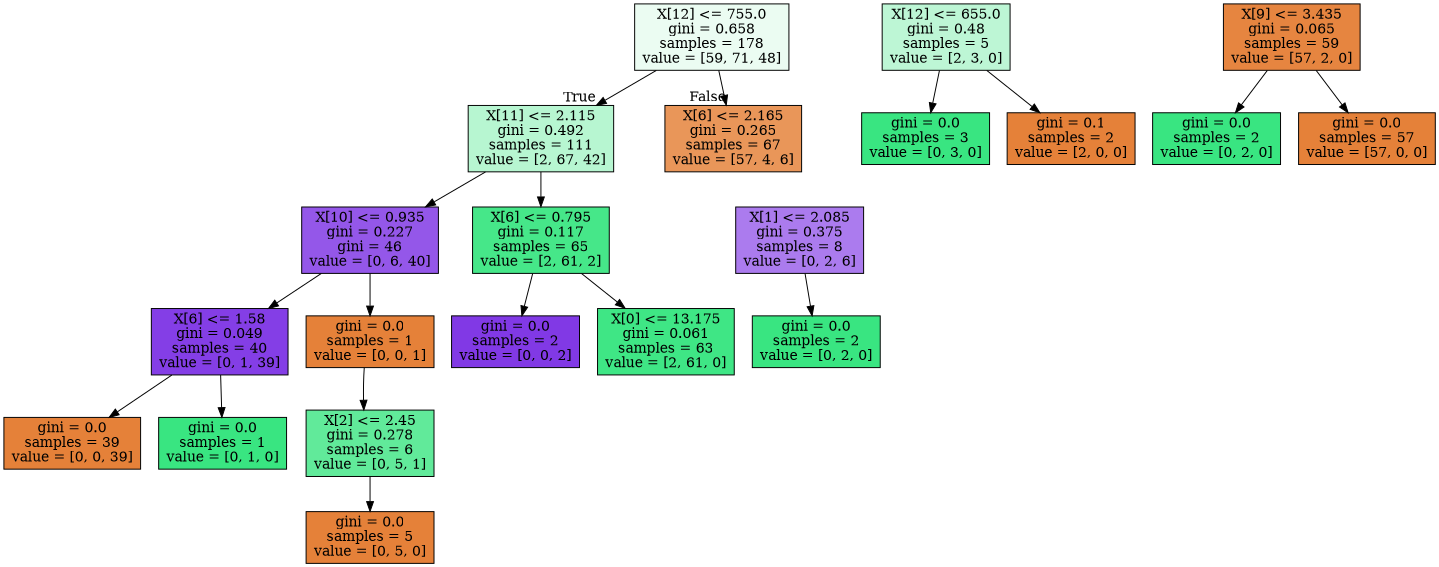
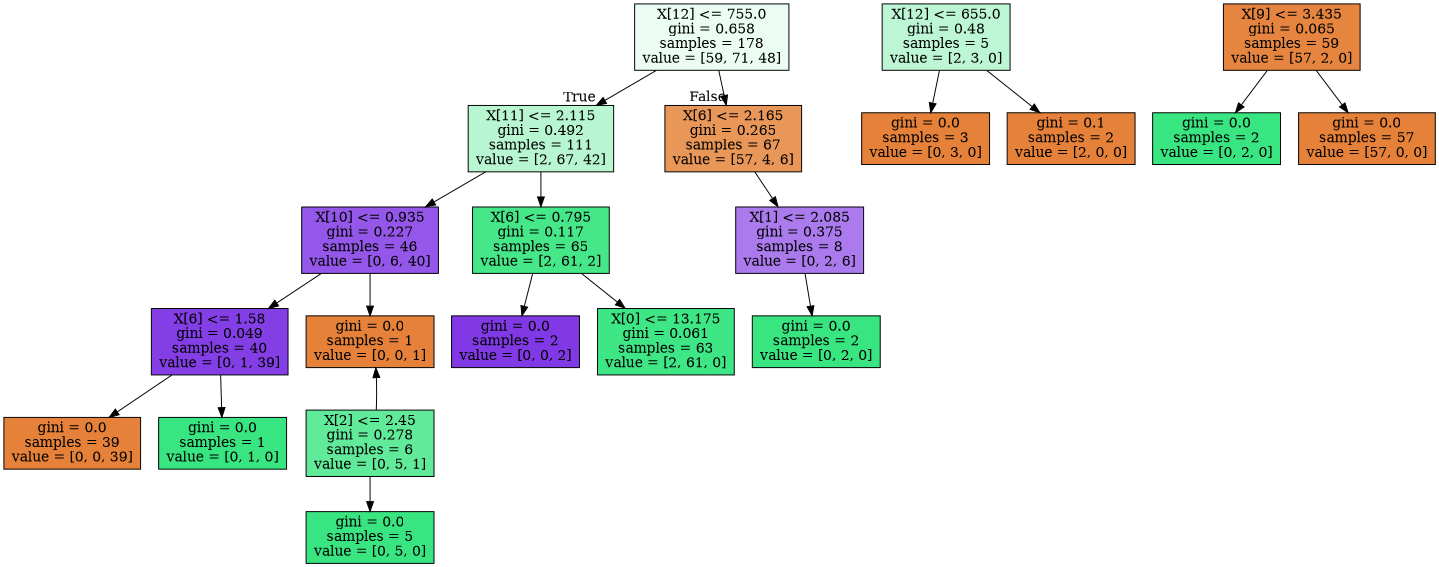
node "gini = 0.0 samples = 3 value = [0, 3, 0]": fillcolor #39e581 -> #e58139
edge "X[6] <= 2.165 gini = 0.265 samples = 67 value = [57, 4, 6]" -> "X[1] <= 2.085 gini = 0.375 samples = 8 value = [0, 2, 6]": added
node "X[10] <= 0.935 gini = 0.227 gini = 46 value = [0, 6, 40]": label "X[10] <= 0.935 gini = 0.227 gini = 46 value = [0, 6, 40]" -> "X[10] <= 0.935 gini = 0.227 samples = 46 value = [0, 6, 40]"
edge "gini = 0.0 samples = 1 value = [0, 0, 1]" -> "X[2] <= 2.45 gini = 0.278 samples = 6 value = [0, 5, 1]": reversed
node "gini = 0.0 samples = 5 value = [0, 5, 0]": fillcolor #e58139 -> #39e581
